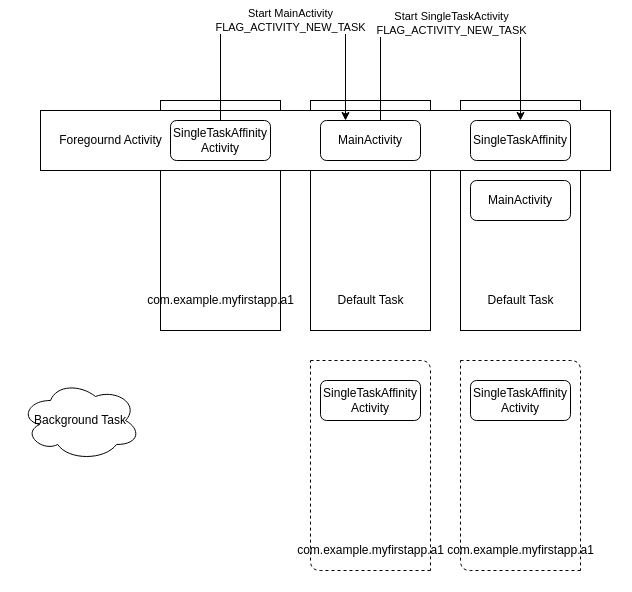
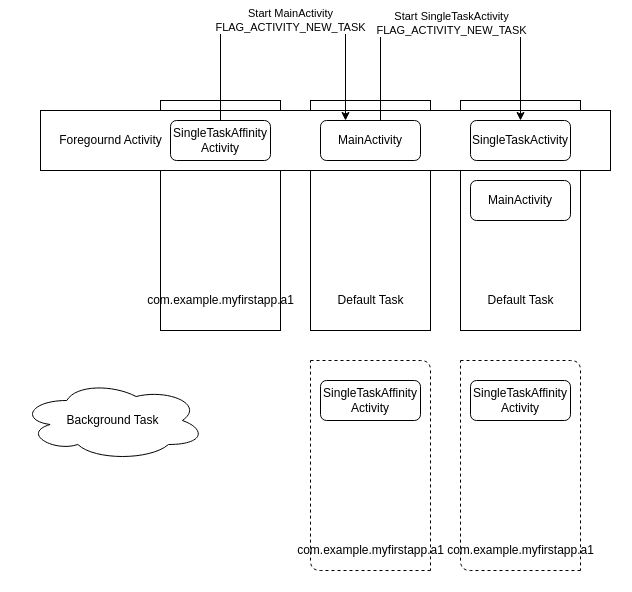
node "SingleTaskAffinity": label "SingleTaskAffinity" -> "SingleTaskActivity"
node "Background Task": size 120x80 -> 185x80
